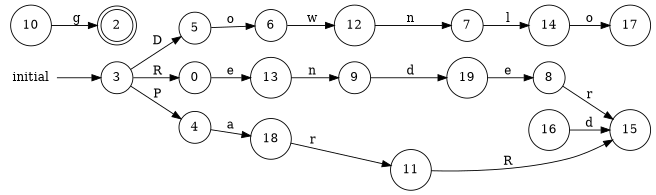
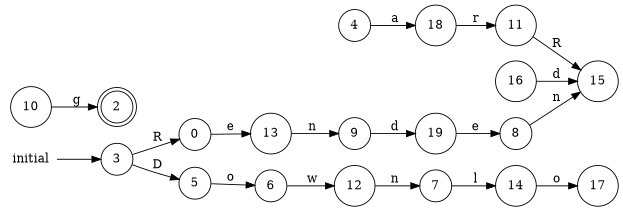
edge "8" -> "15": label "r" -> "n"
edge "3" -> "4": removed, label "P"
